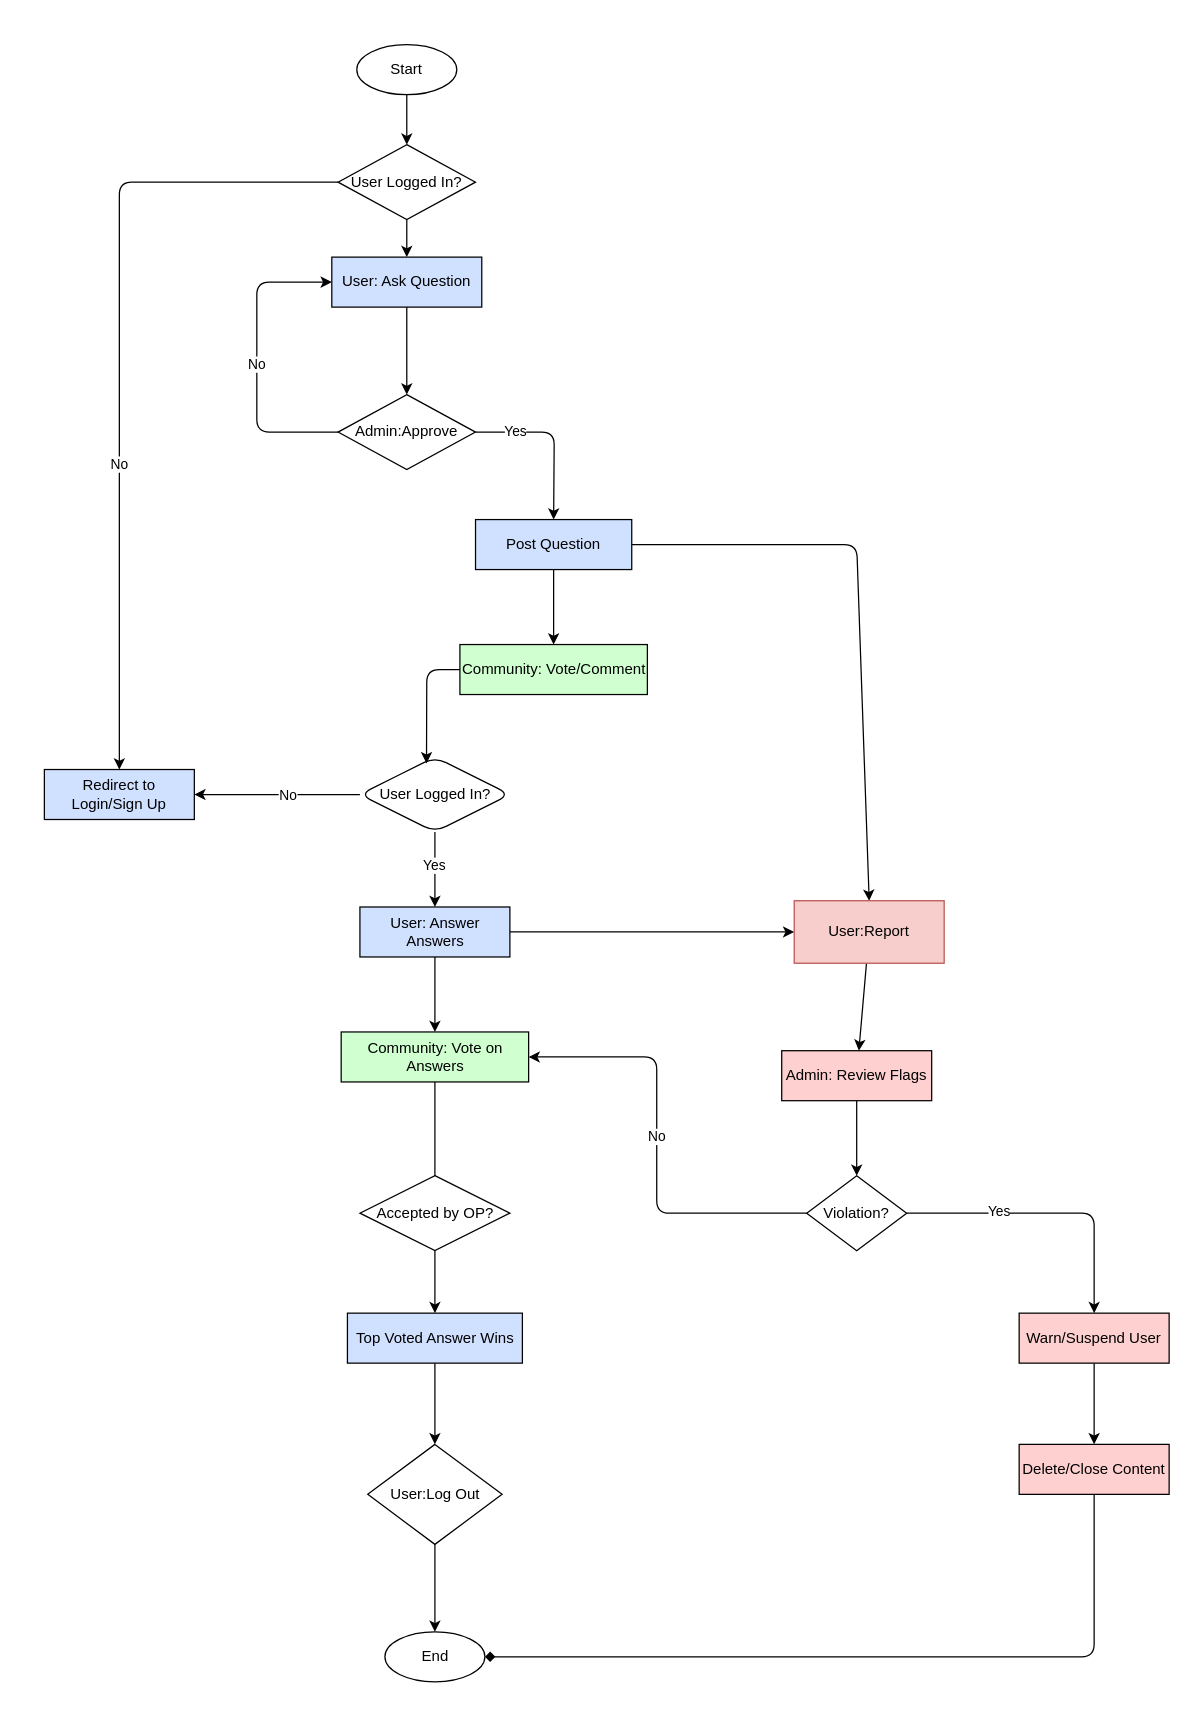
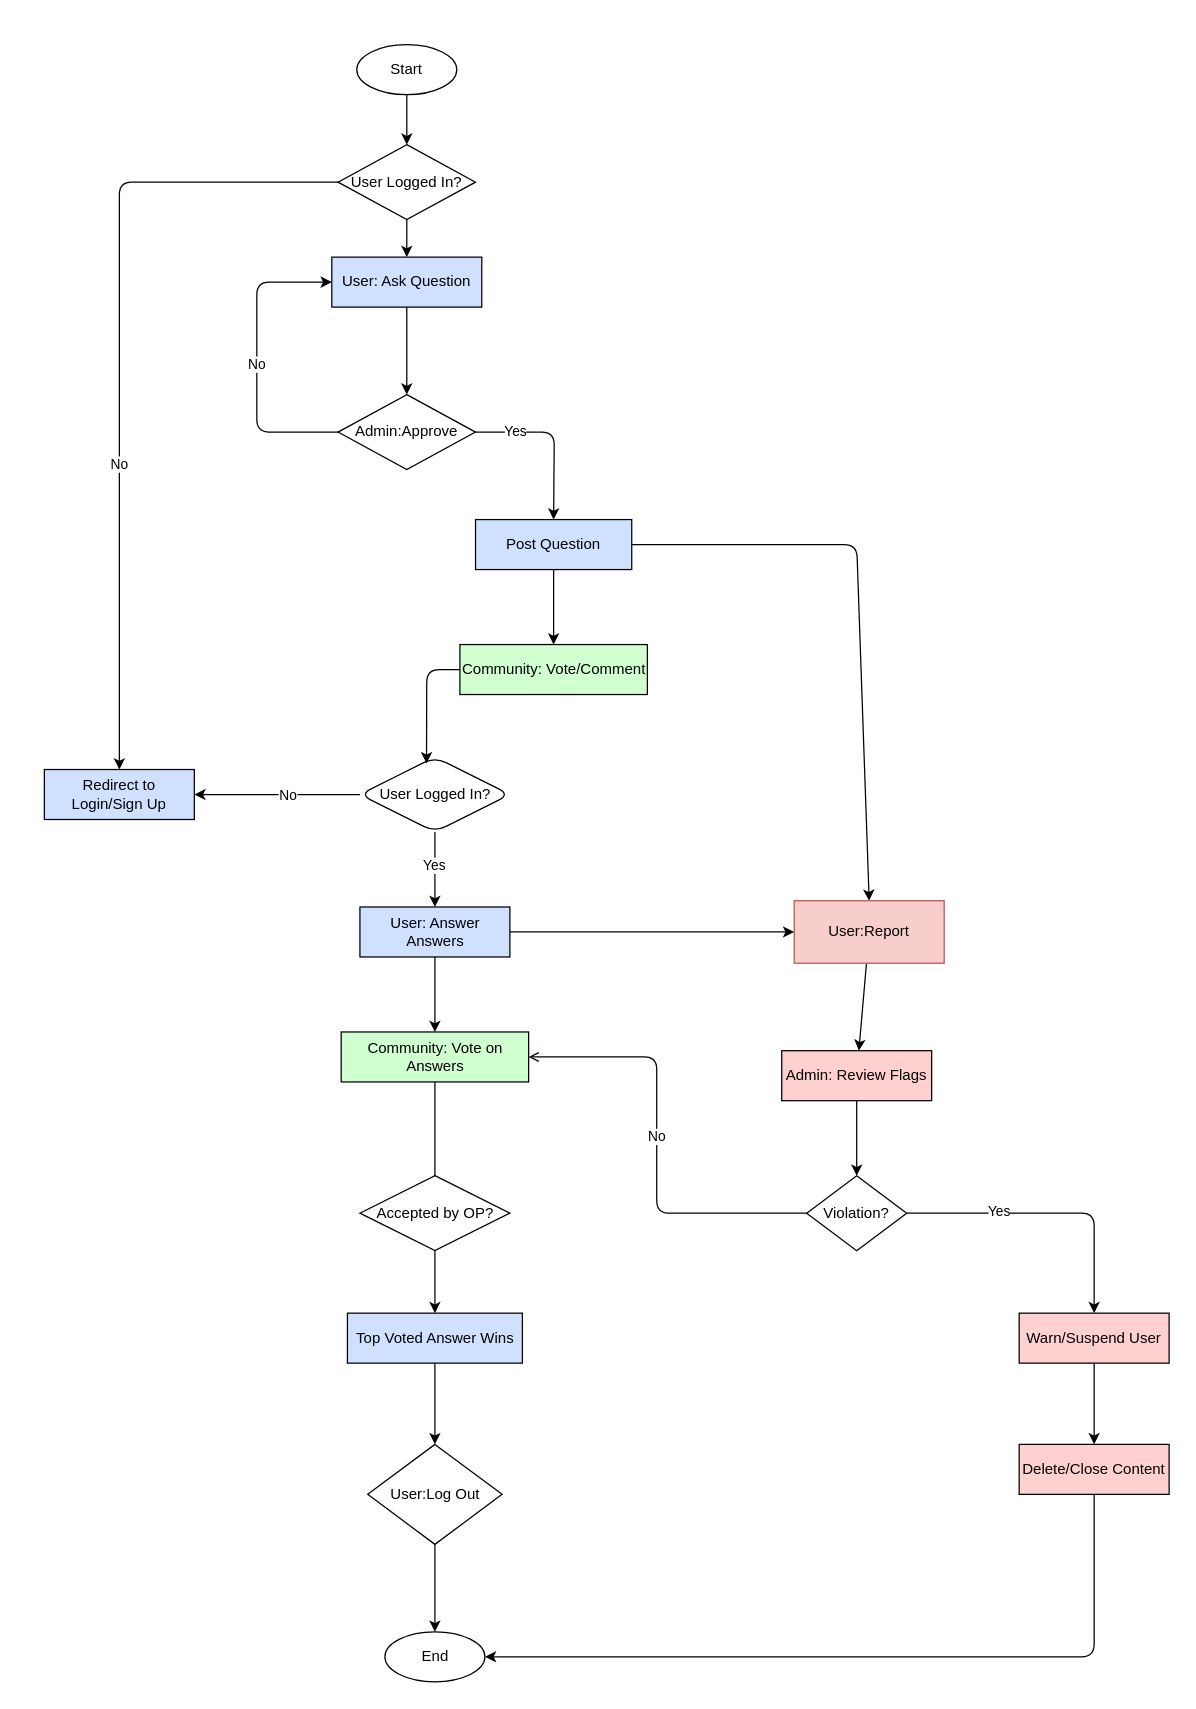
edge "Violation?" -> "Community: Vote on Answers": arrowhead classic -> open
edge "Delete/Close Content" -> "End": arrowhead diamond -> classic
